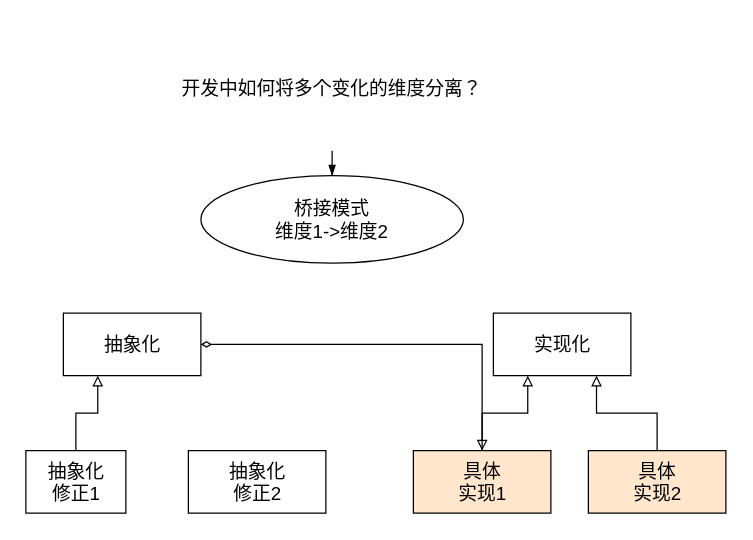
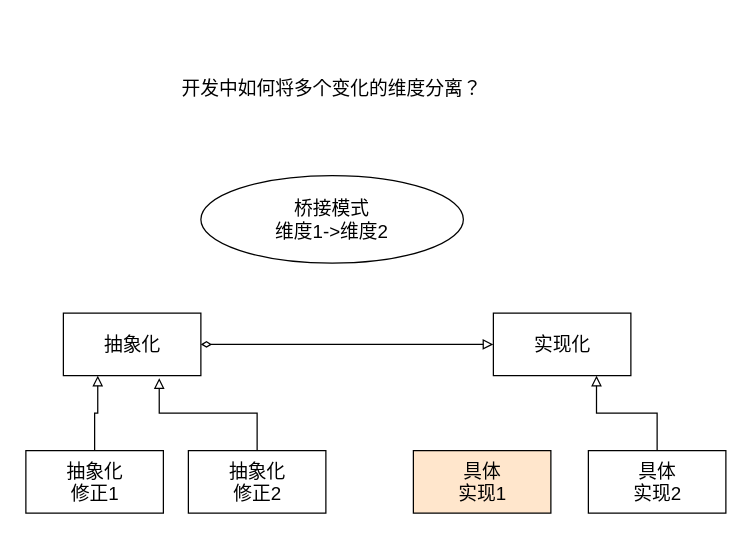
edge "开发中如何将多个变化的维度分离？" -> "桥接模式 维度1->维度2": removed
edge "抽象化" -- "具体 实现1": now "抽象化" -- "实现化"
edge "抽象化 修正2" -> "抽象化": added
edge "具体 实现1" -> "实现化": removed
node "抽象化 修正1": size 100x63 -> 138x63
node "具体 实现2": fillcolor #ffe6cc -> #ffffff
